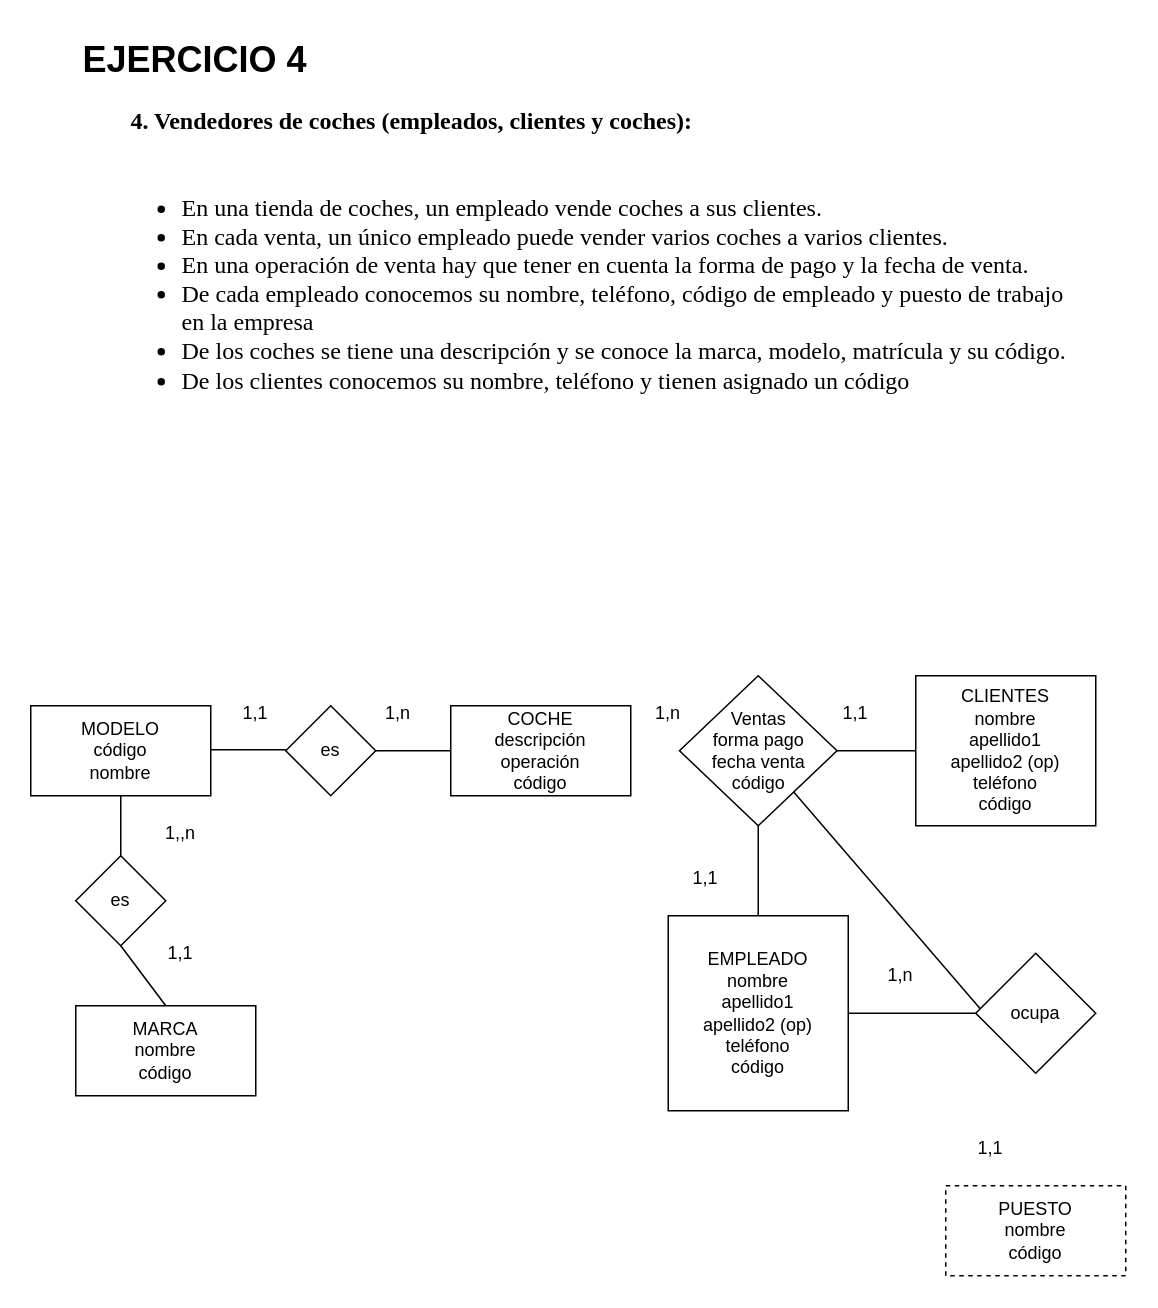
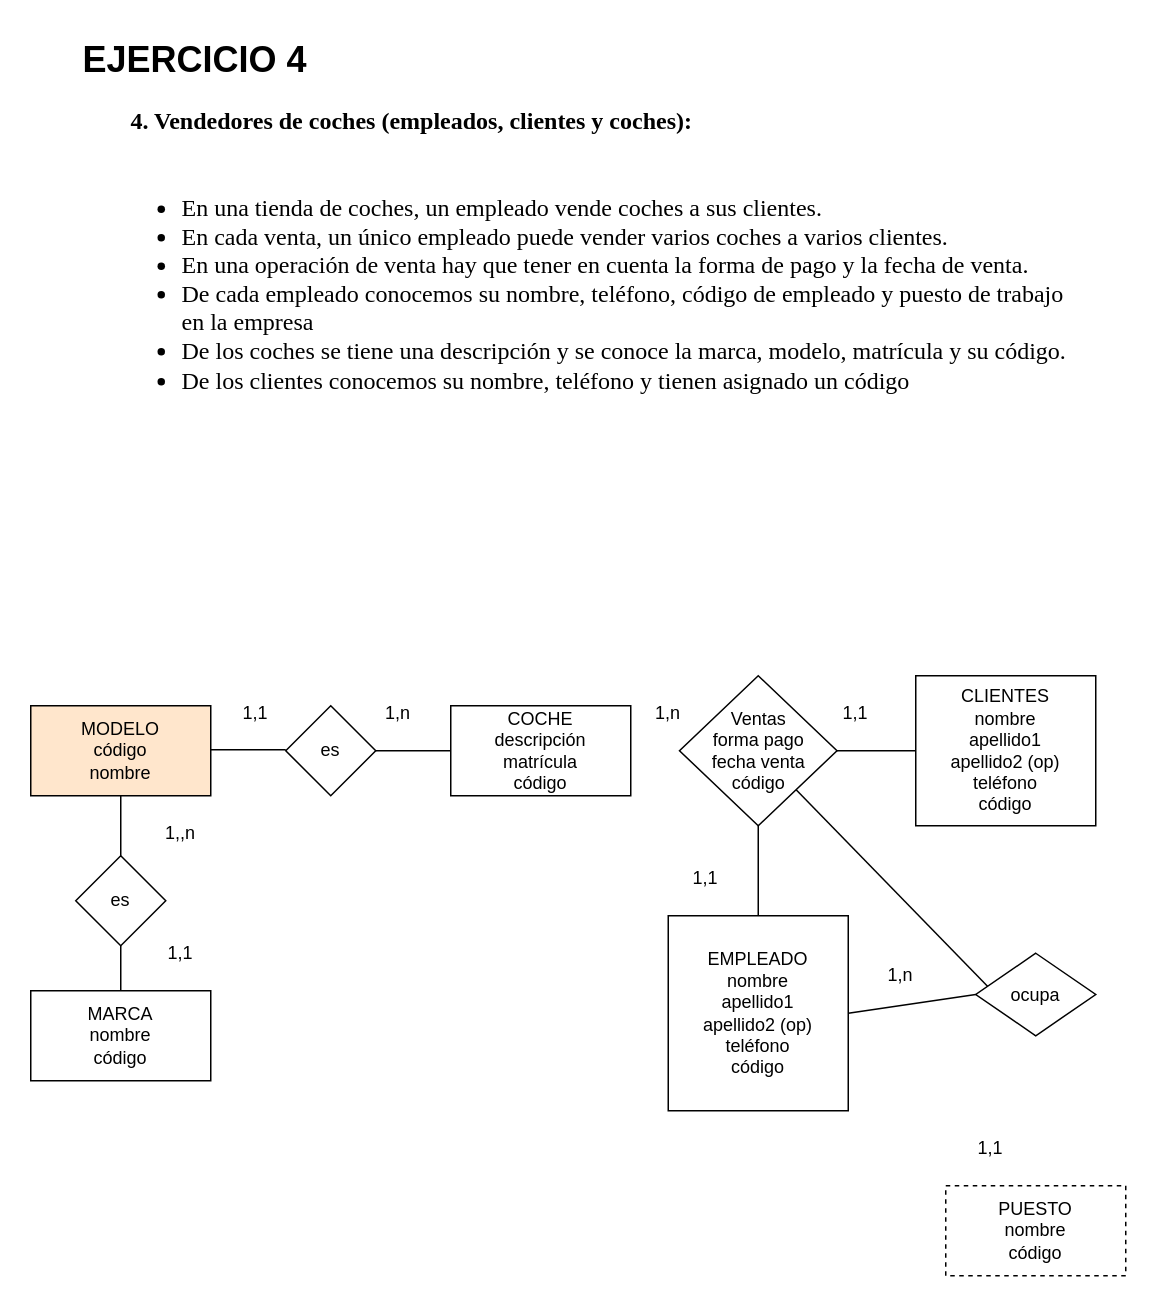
node "MODELO código nombre": fillcolor #ffffff -> #ffe6cc
node "COCHE descripción operación código": label "COCHE descripción operación código" -> "COCHE descripción matrícula código"
node "ocupa": size 120x120 -> 120x83
node "MARCA nombre código": moved (166, 1051) -> (121, 1036)
